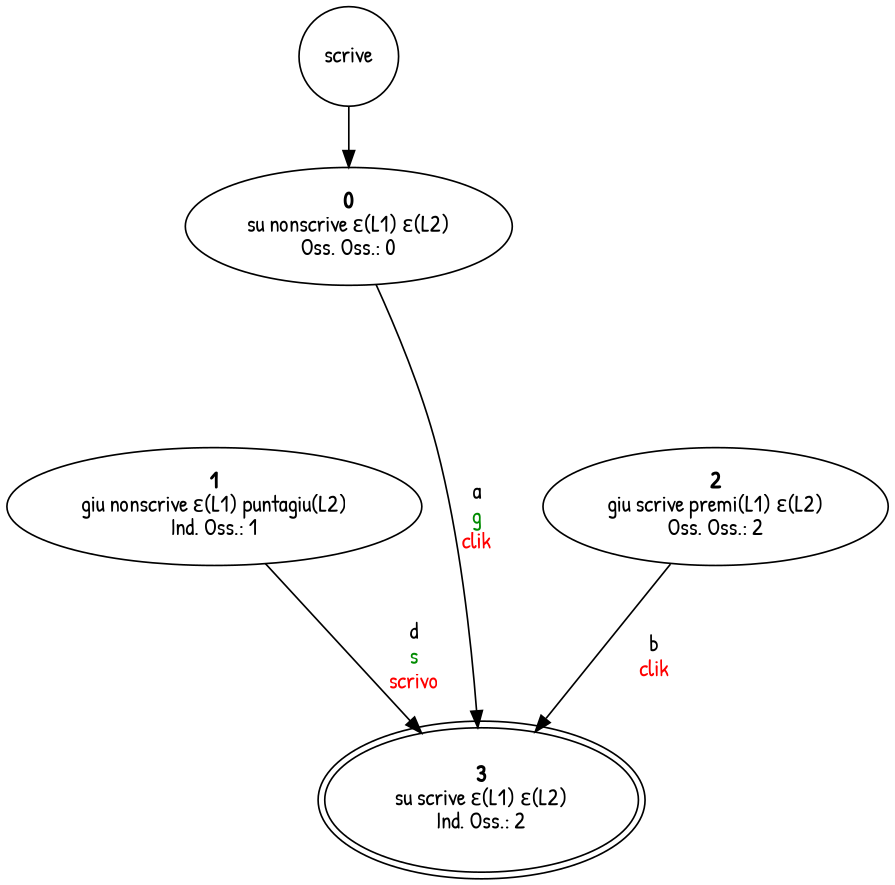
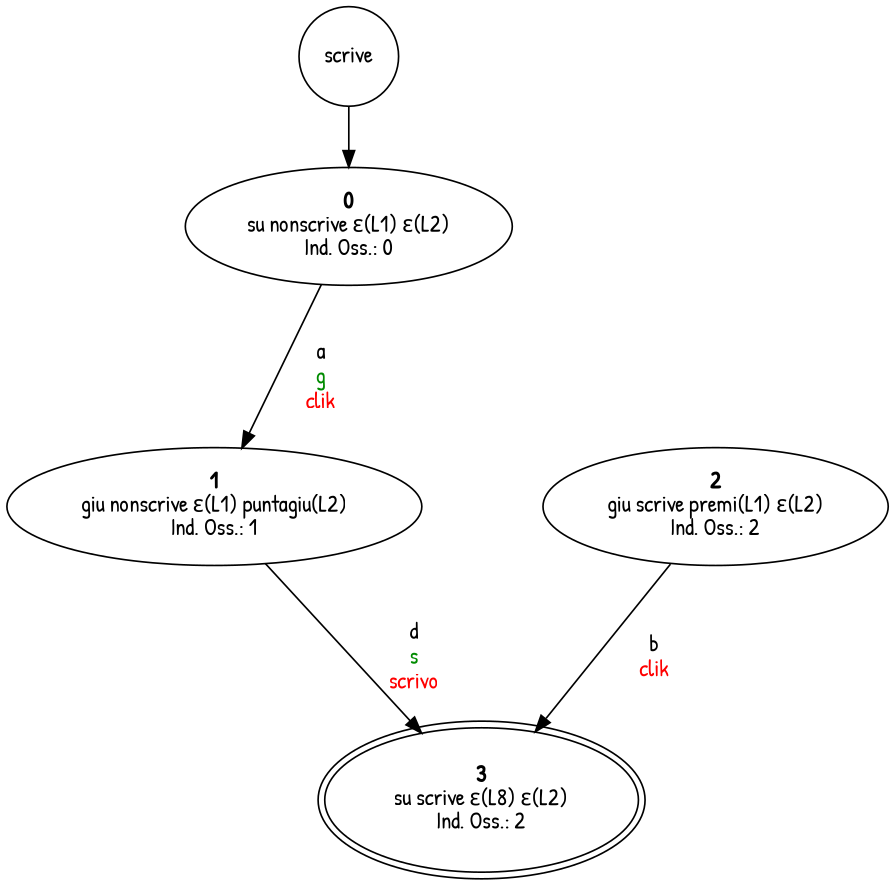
node "0": text "Oss. Oss.: 0" -> "Ind. Oss.: 0"
edge "0" -> "3": now "0" -> "1"
node "2": text "Oss. Oss.: 2" -> "Ind. Oss.: 2"
node "3": text "su scrive ε(L1) ε(L2)" -> "su scrive ε(L8) ε(L2)"
